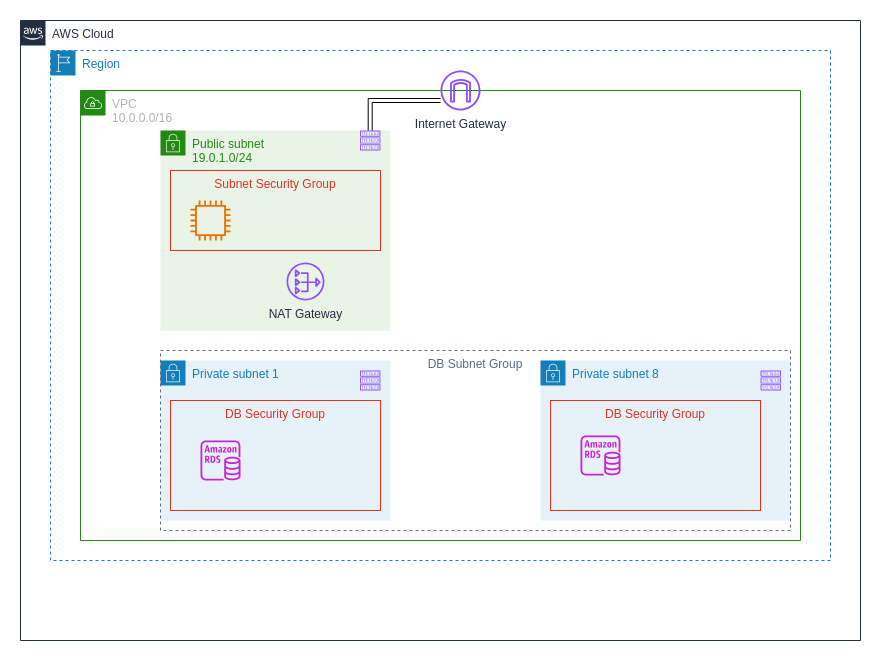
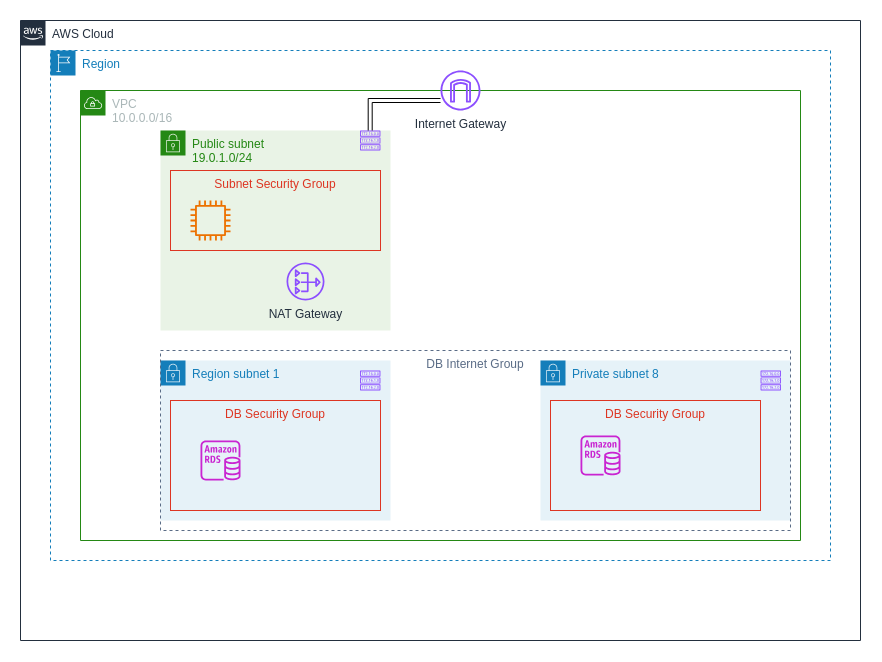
node "DB Subnet Group": label "DB Subnet Group" -> "DB Internet Group"
node "Private subnet 1": label "Private subnet 1" -> "Region subnet 1"
